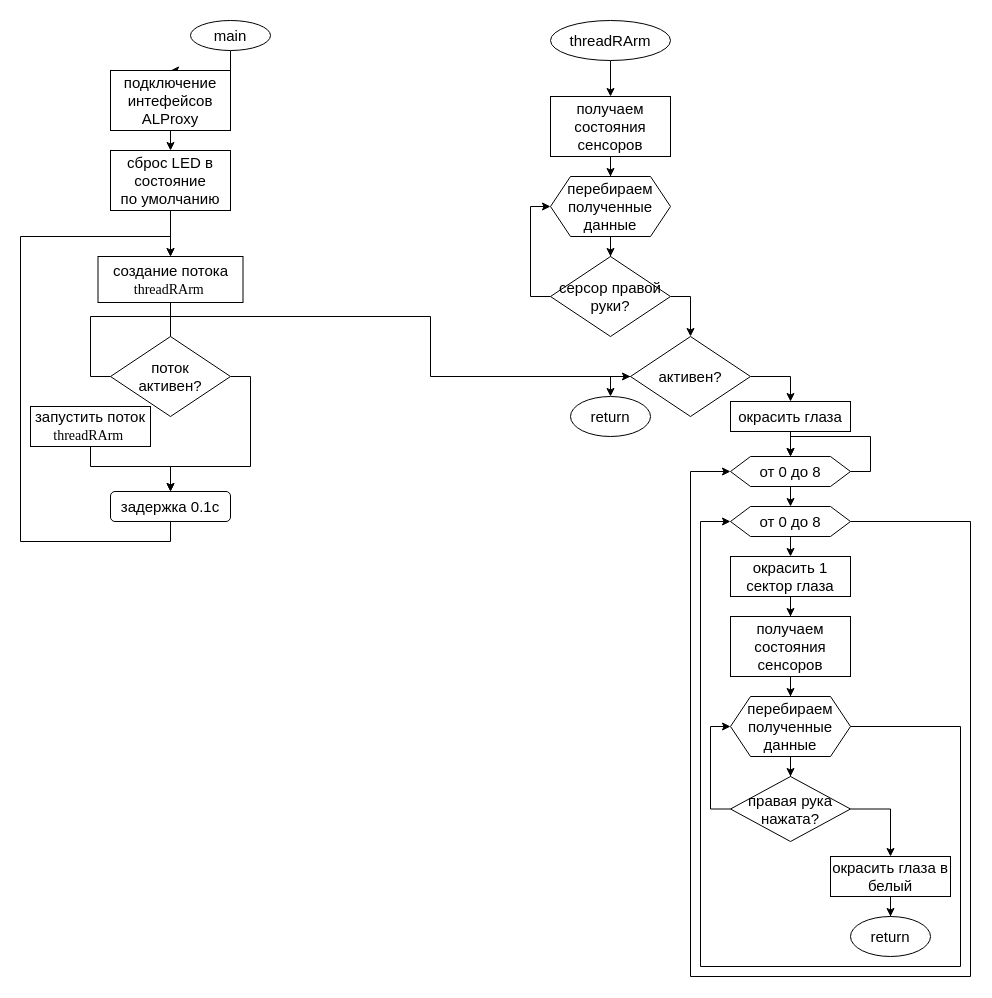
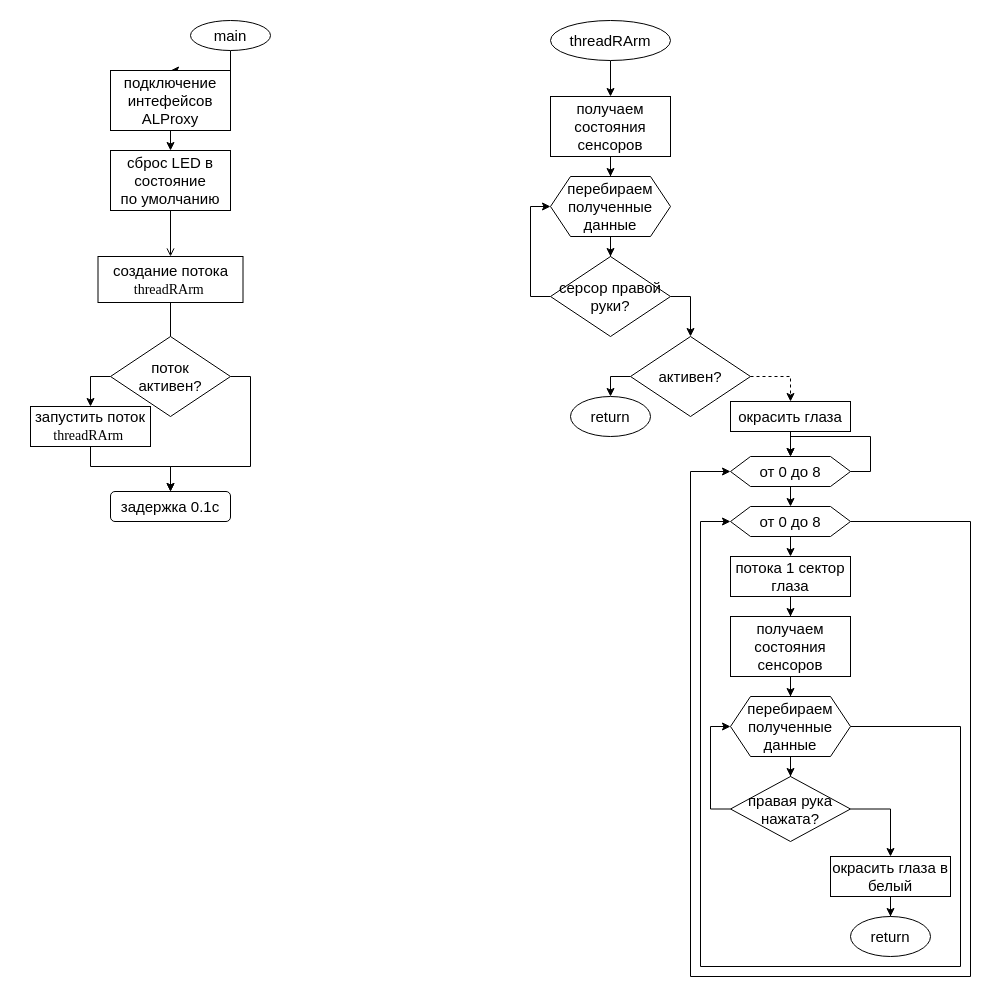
edge "поток активен?" -> "активен?": now "поток активен?" -> "запустить поток threadRArm"
edge "активен?" -> "окрасить глаза": style solid -> dashed
edge "задержка 0.1с" -> "создание потока threadRArm": removed
node "окрасить 1 сектор глаза": label "окрасить 1 сектор глаза" -> "потока 1 сектор глаза"
